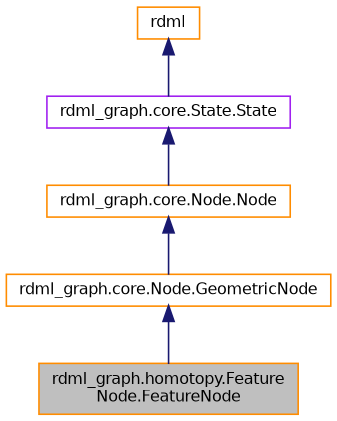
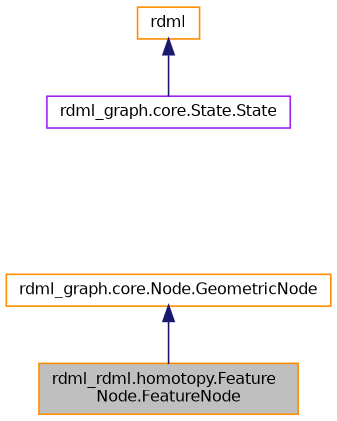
node "rdml_graph.core.Node.Node": removed
node "rdml_graph.homotopy.Feature Node.FeatureNode": label "rdml_graph.homotopy.Feature Node.FeatureNode" -> "rdml_rdml.homotopy.Feature Node.FeatureNode"
